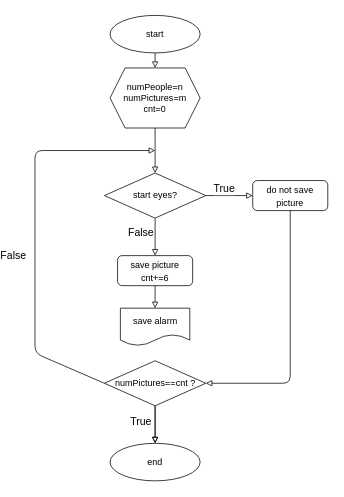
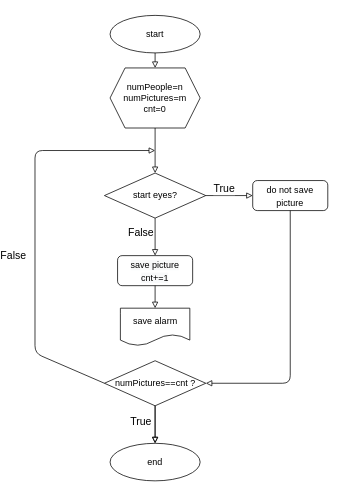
node "save picturecnt+=6": label "save picturecnt+=6" -> "save picturecnt+=1"
